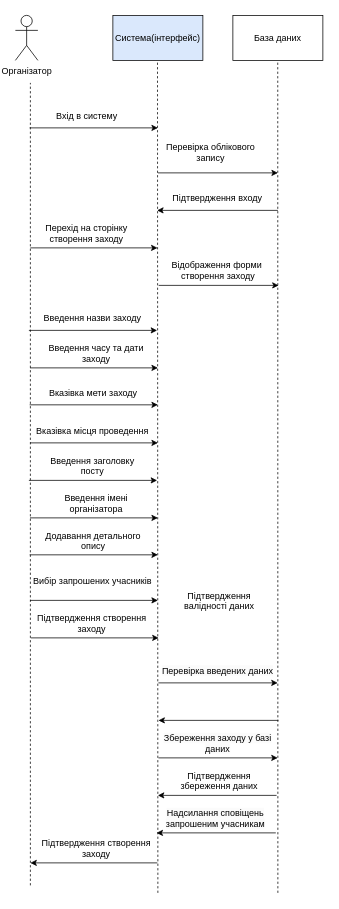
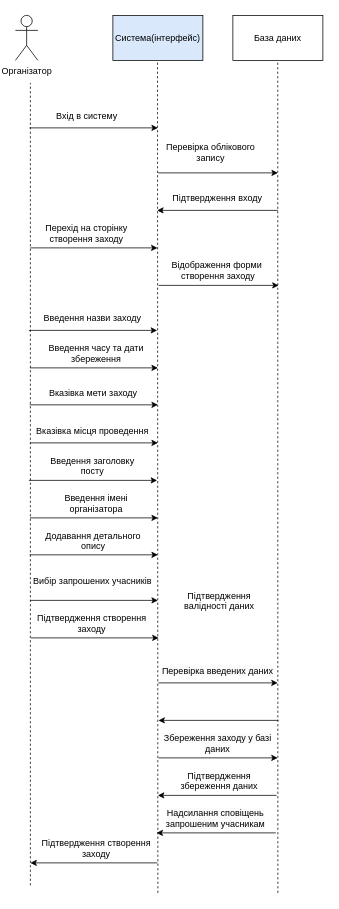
node "Введення часу та дати заходу": label "Введення часу та дати заходу" -> "Введення часу та дати збереження"
